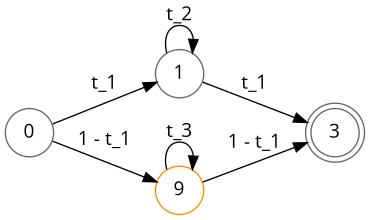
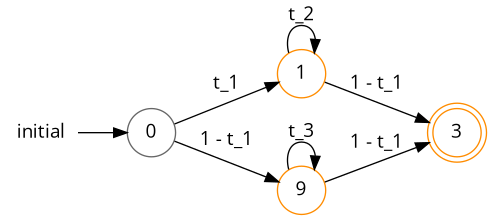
node "1": color gray40 -> darkorange
edge "1" -> "3": label "t_1" -> "1 - t_1"
node "initial": added
node "3": color gray40 -> darkorange
